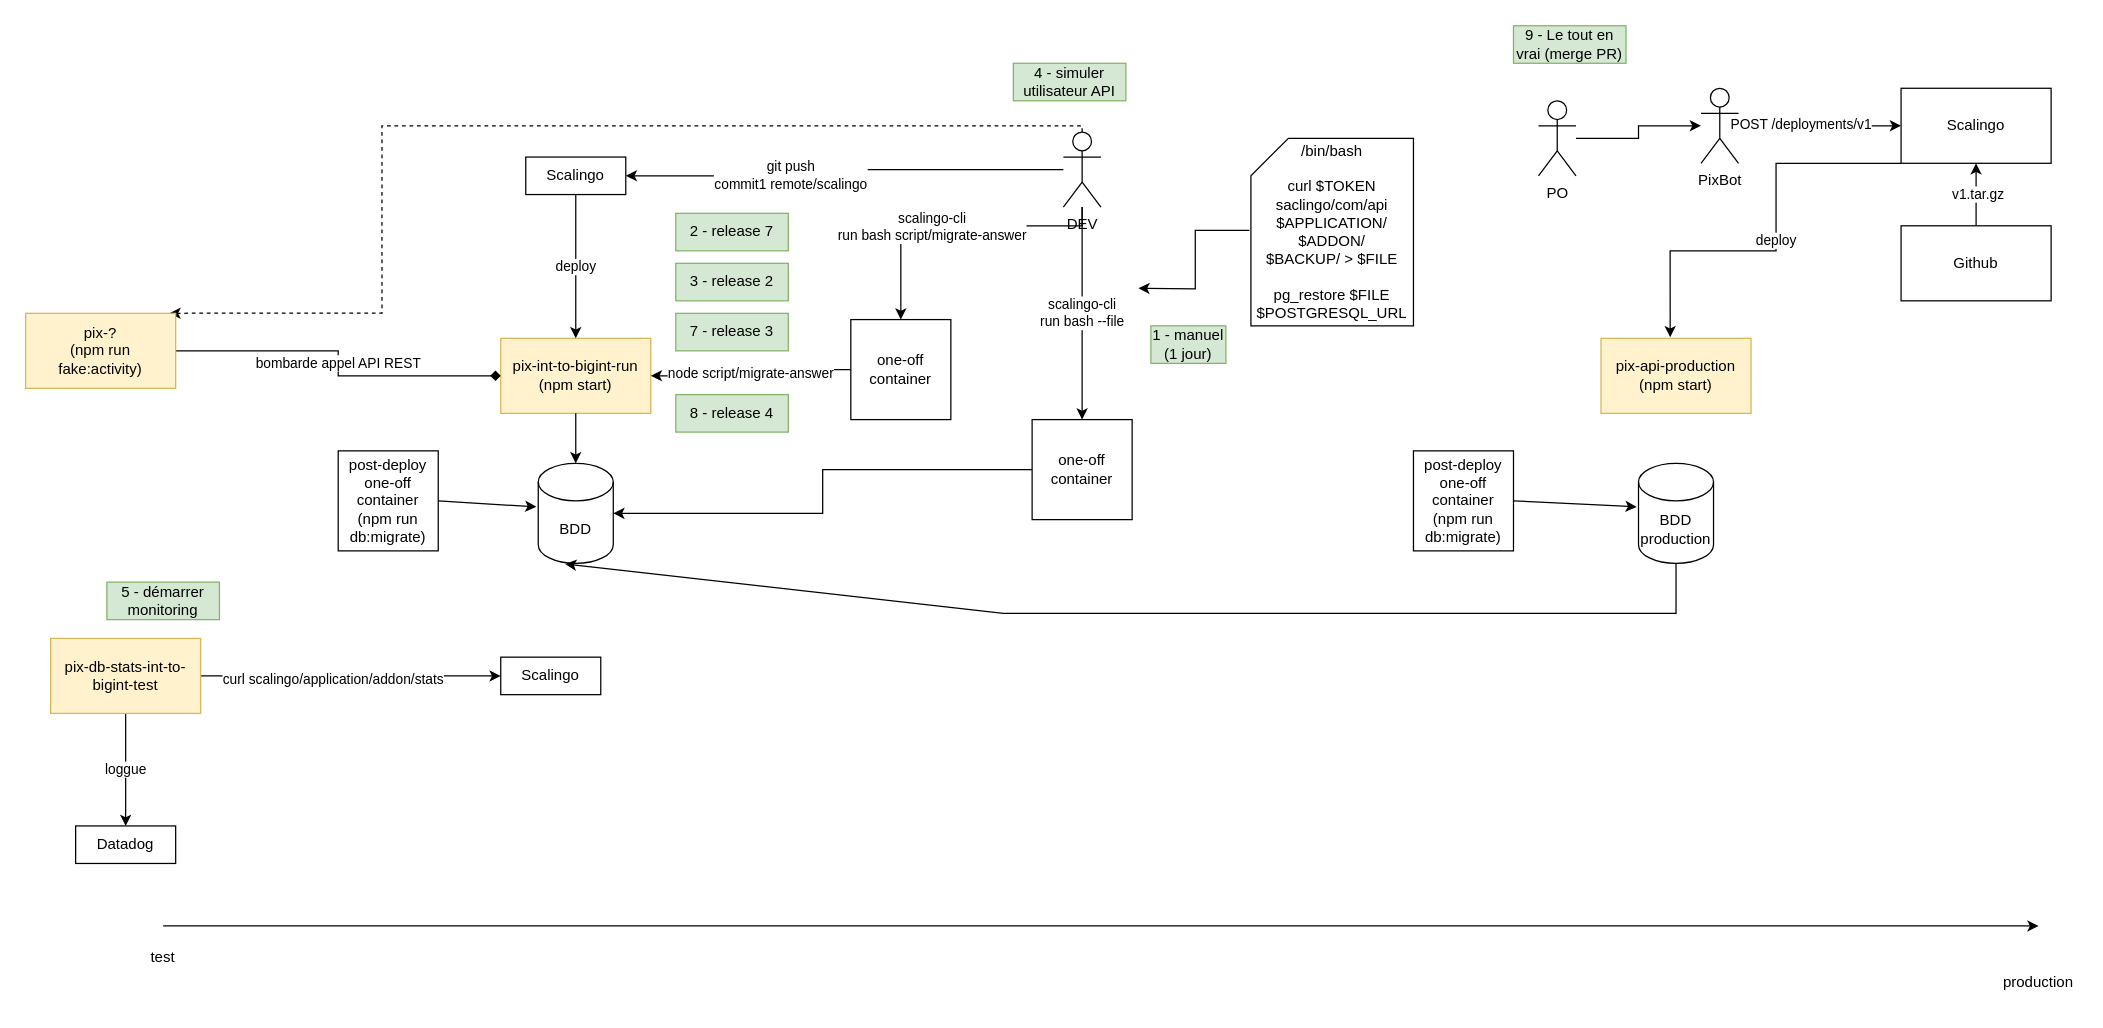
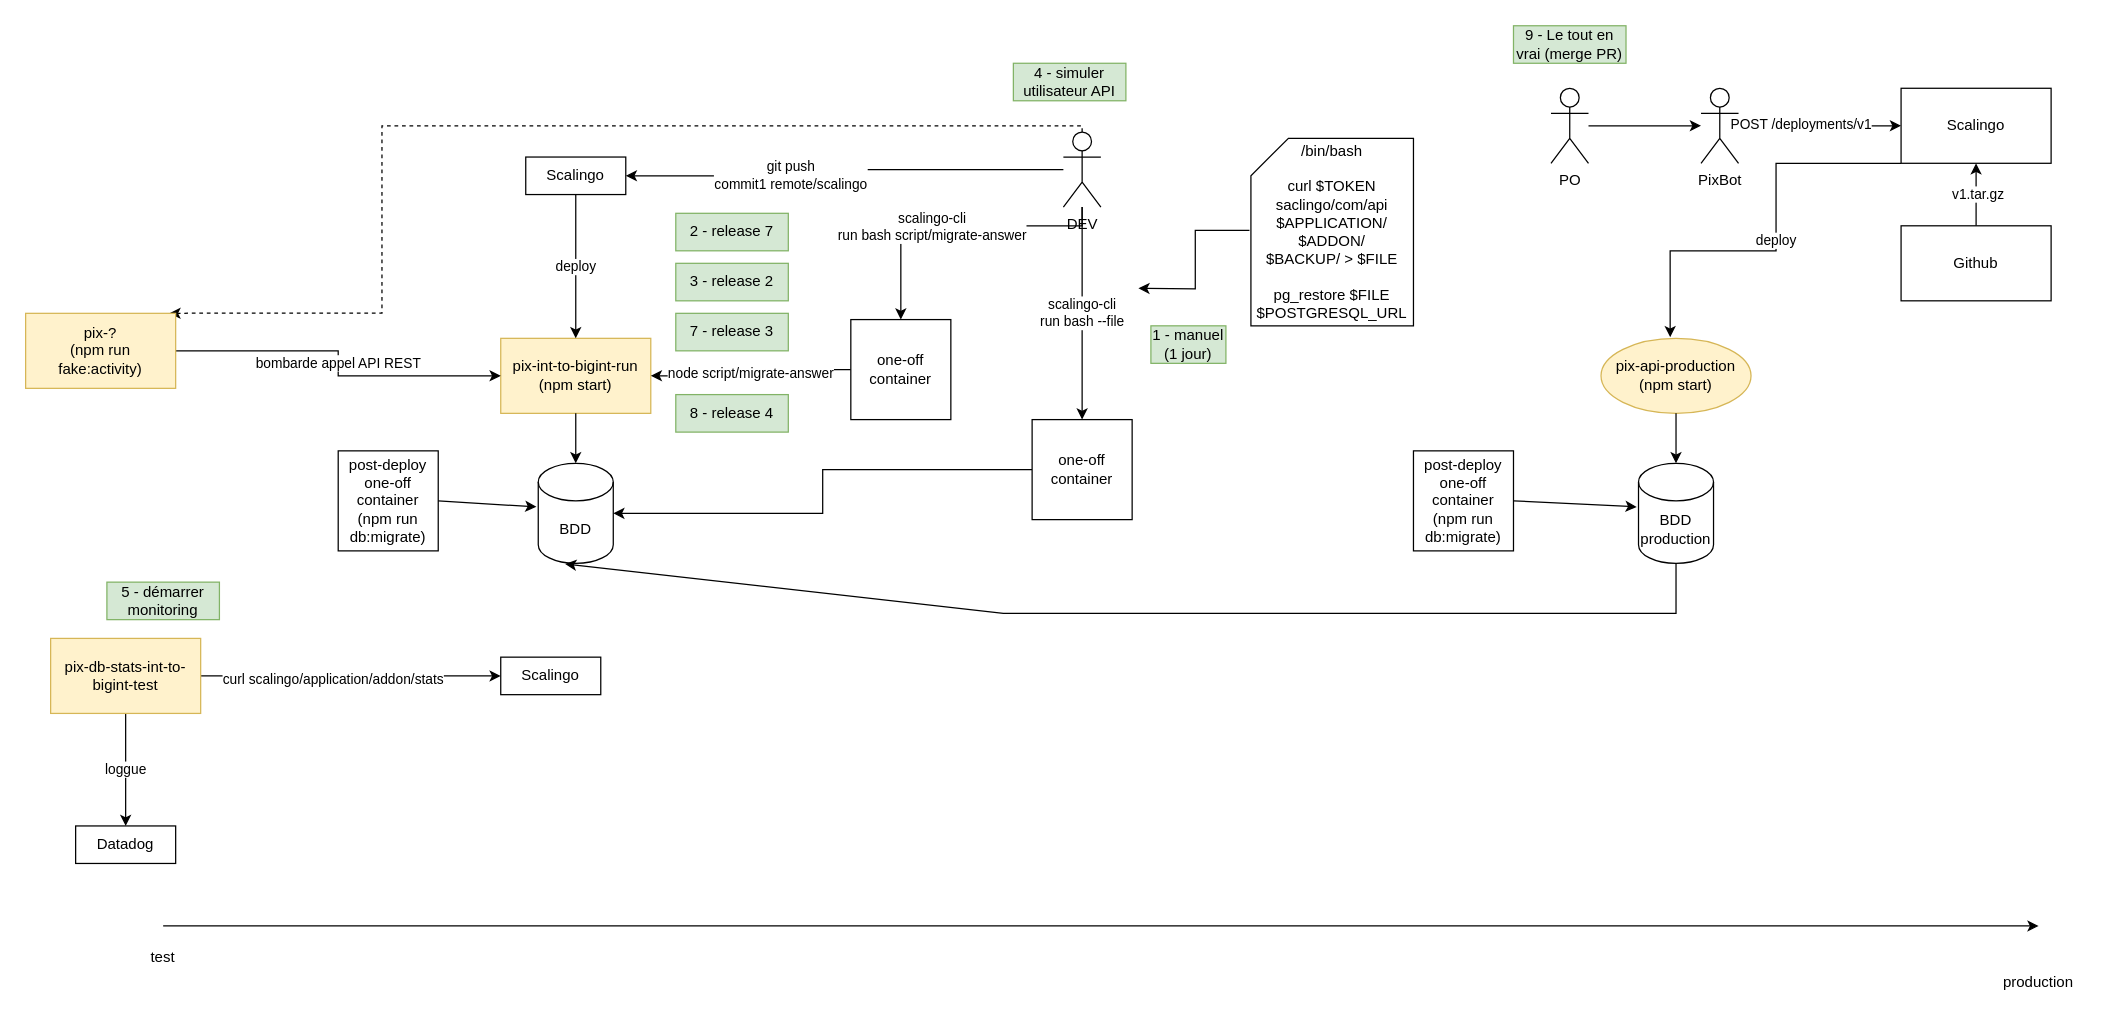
node "PO": moved (1557, 138) -> (1569, 126)
edge "pix-? (npm run fake:activity)" -> "pix-int-to-bigint-run (npm start)": arrowhead diamond -> classic
node "pix-api-production (npm start)": shape rectangle -> ellipse
edge "pix-api-production (npm start)" -> "BDD production": added
